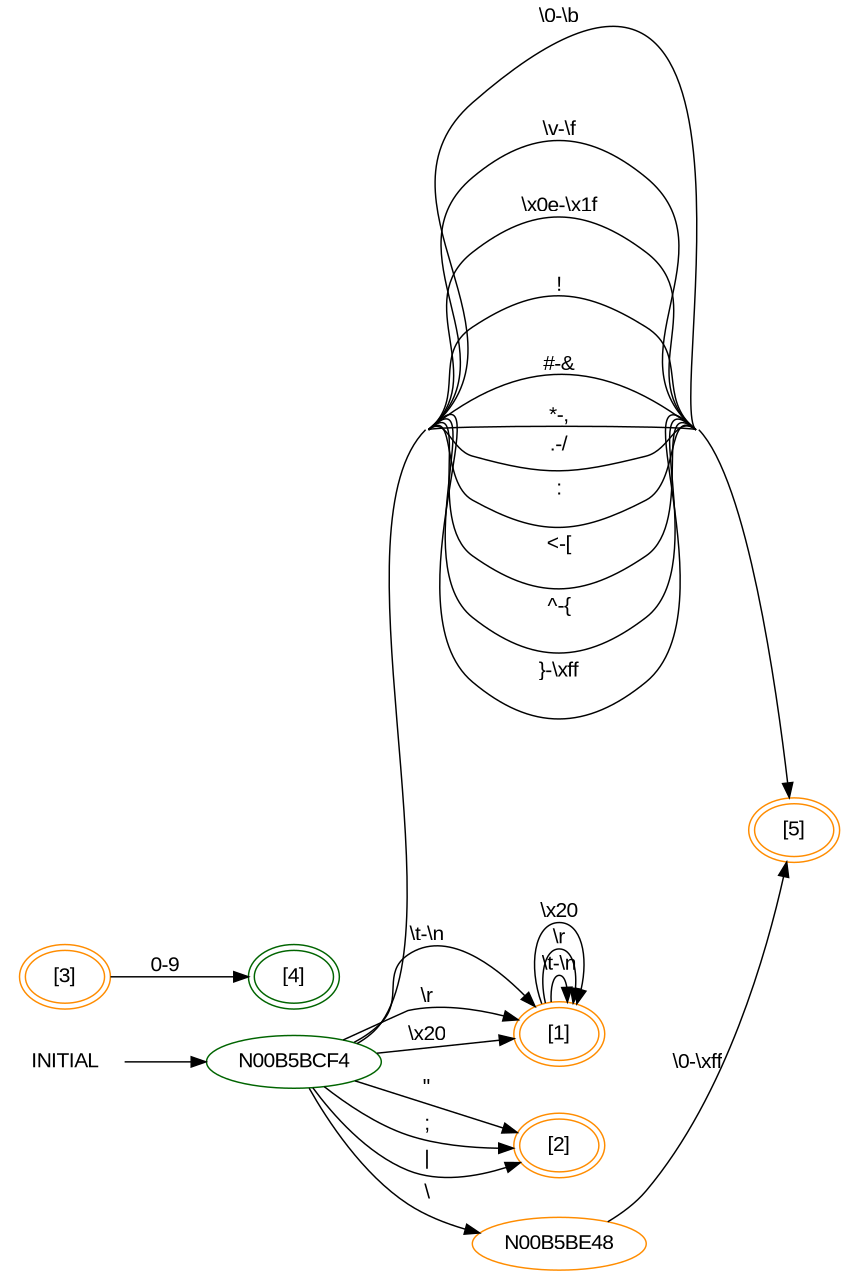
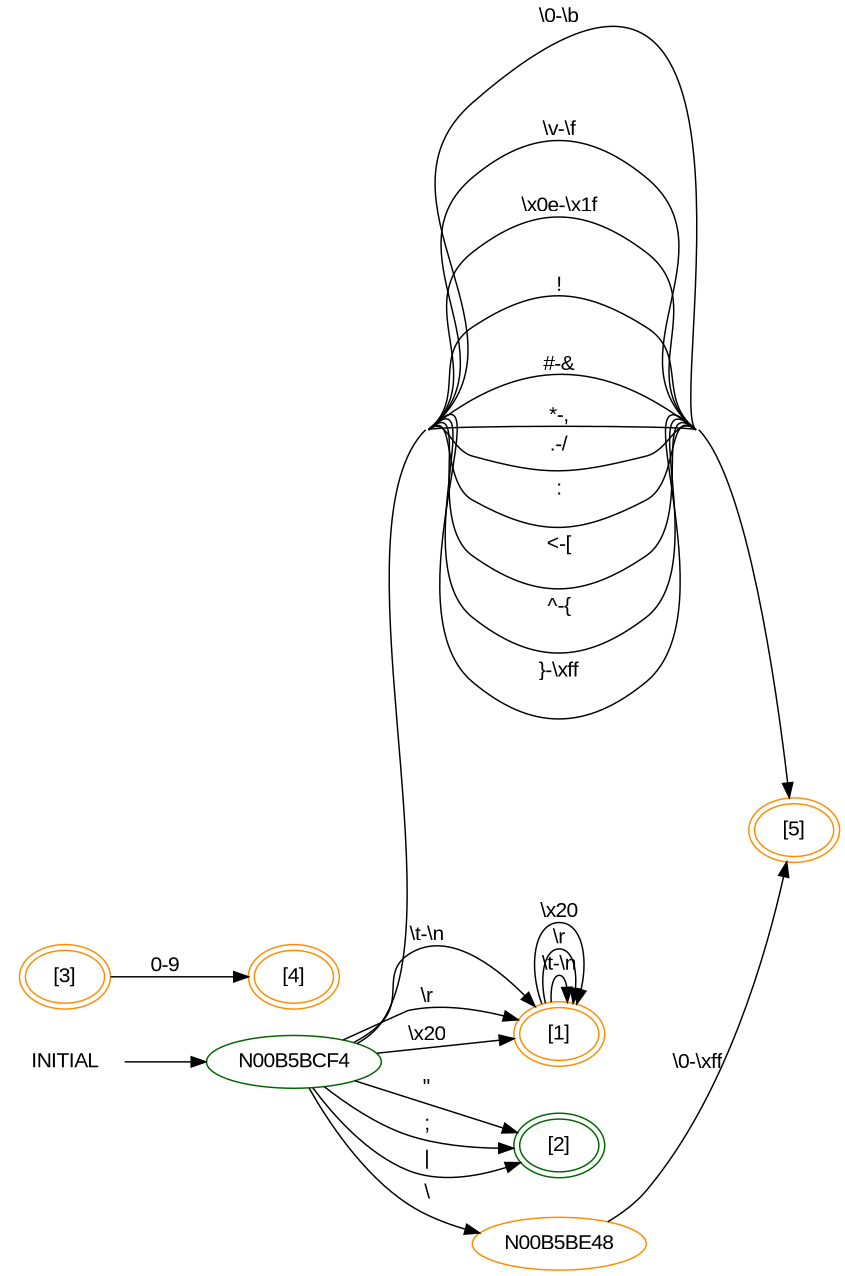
node "[4]": color darkgreen -> darkorange
node "[2]": color darkorange -> darkgreen
